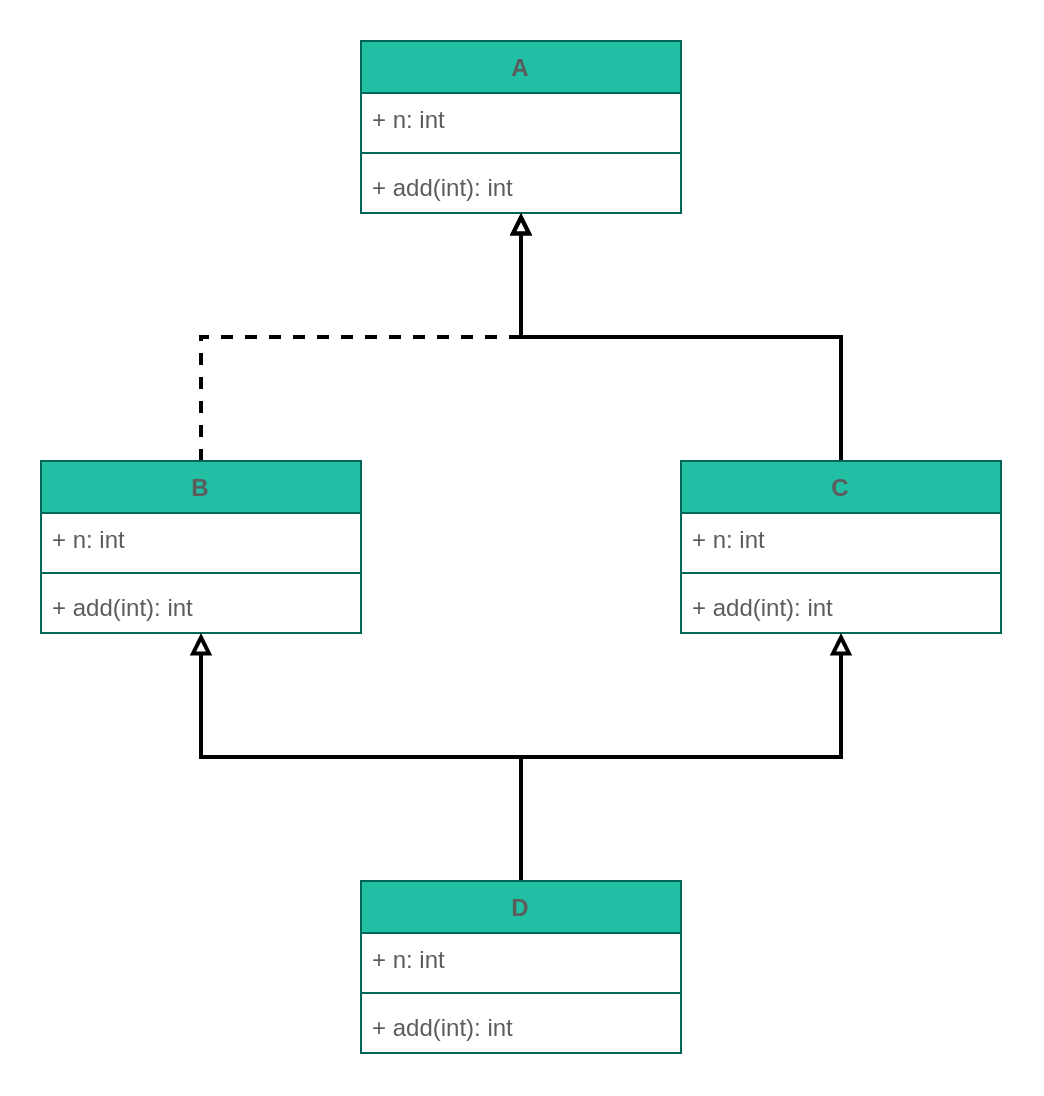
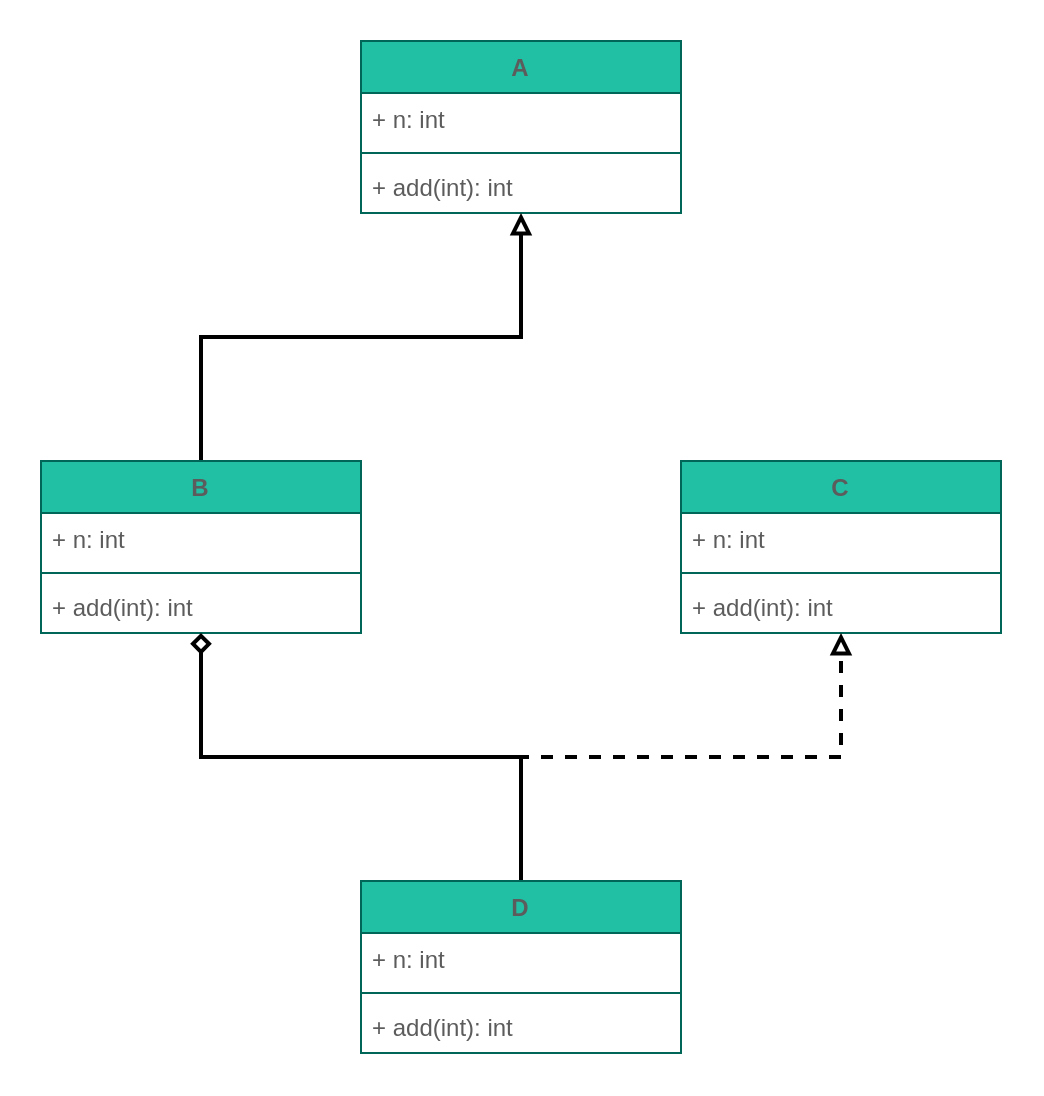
edge "C" -> "A": removed
edge "B" -> "A": style dashed -> solid
edge "D" -> "B": arrowhead block -> diamond
edge "D" -> "C": style solid -> dashed
